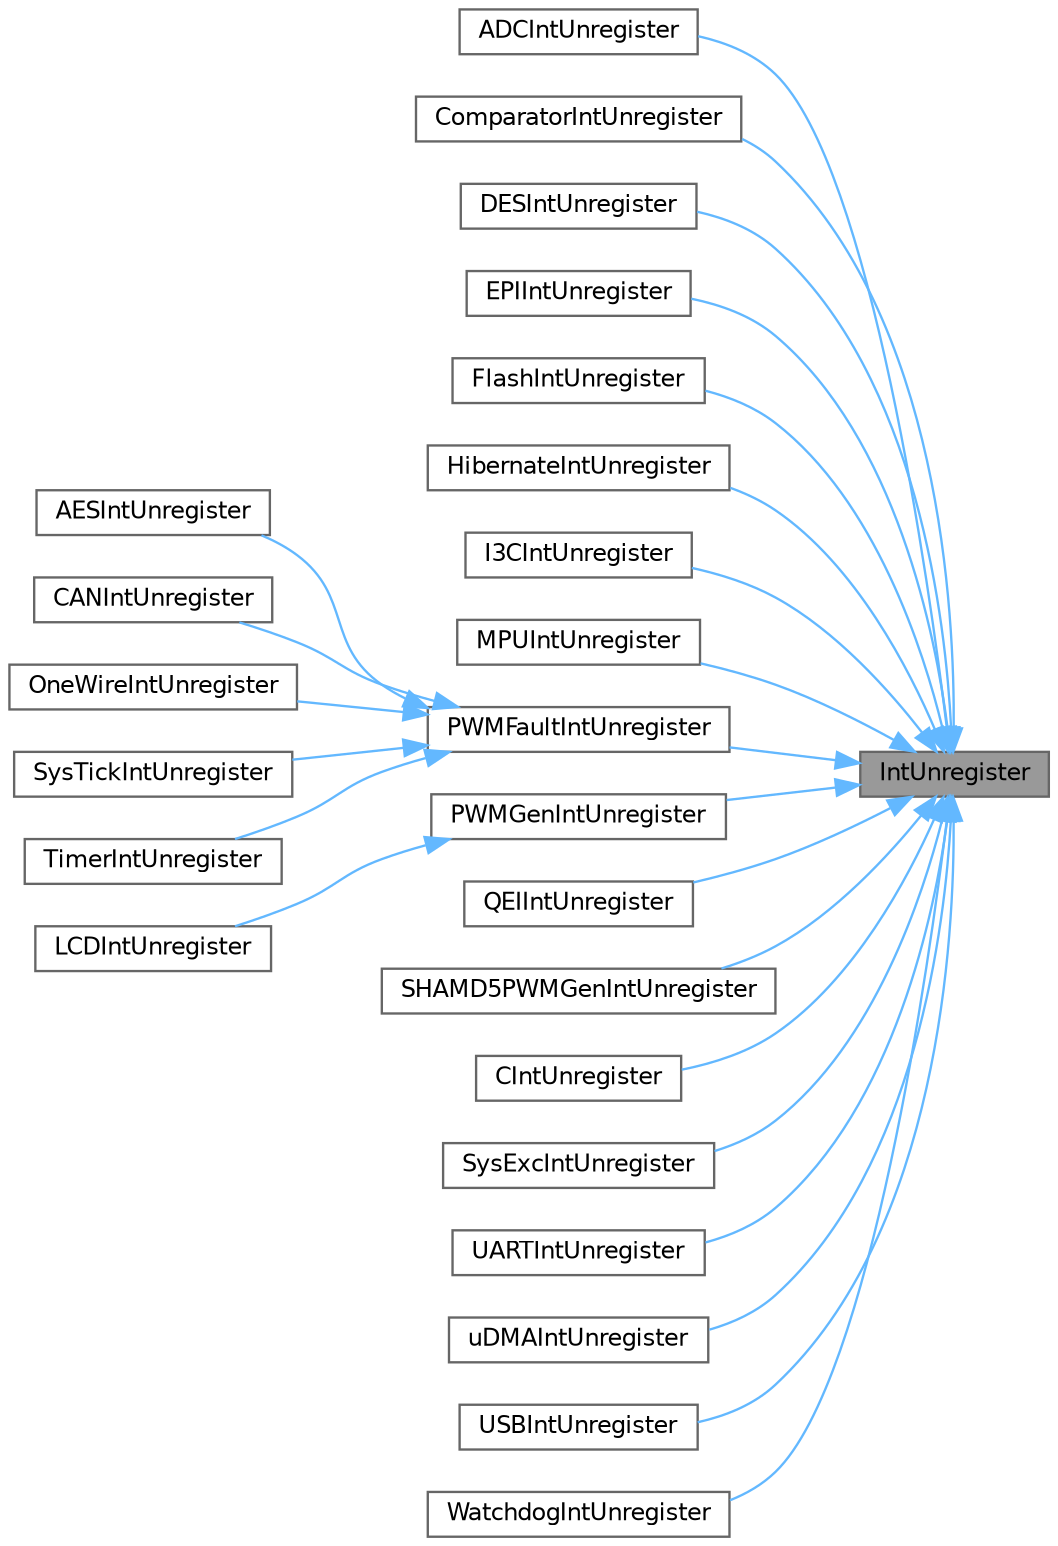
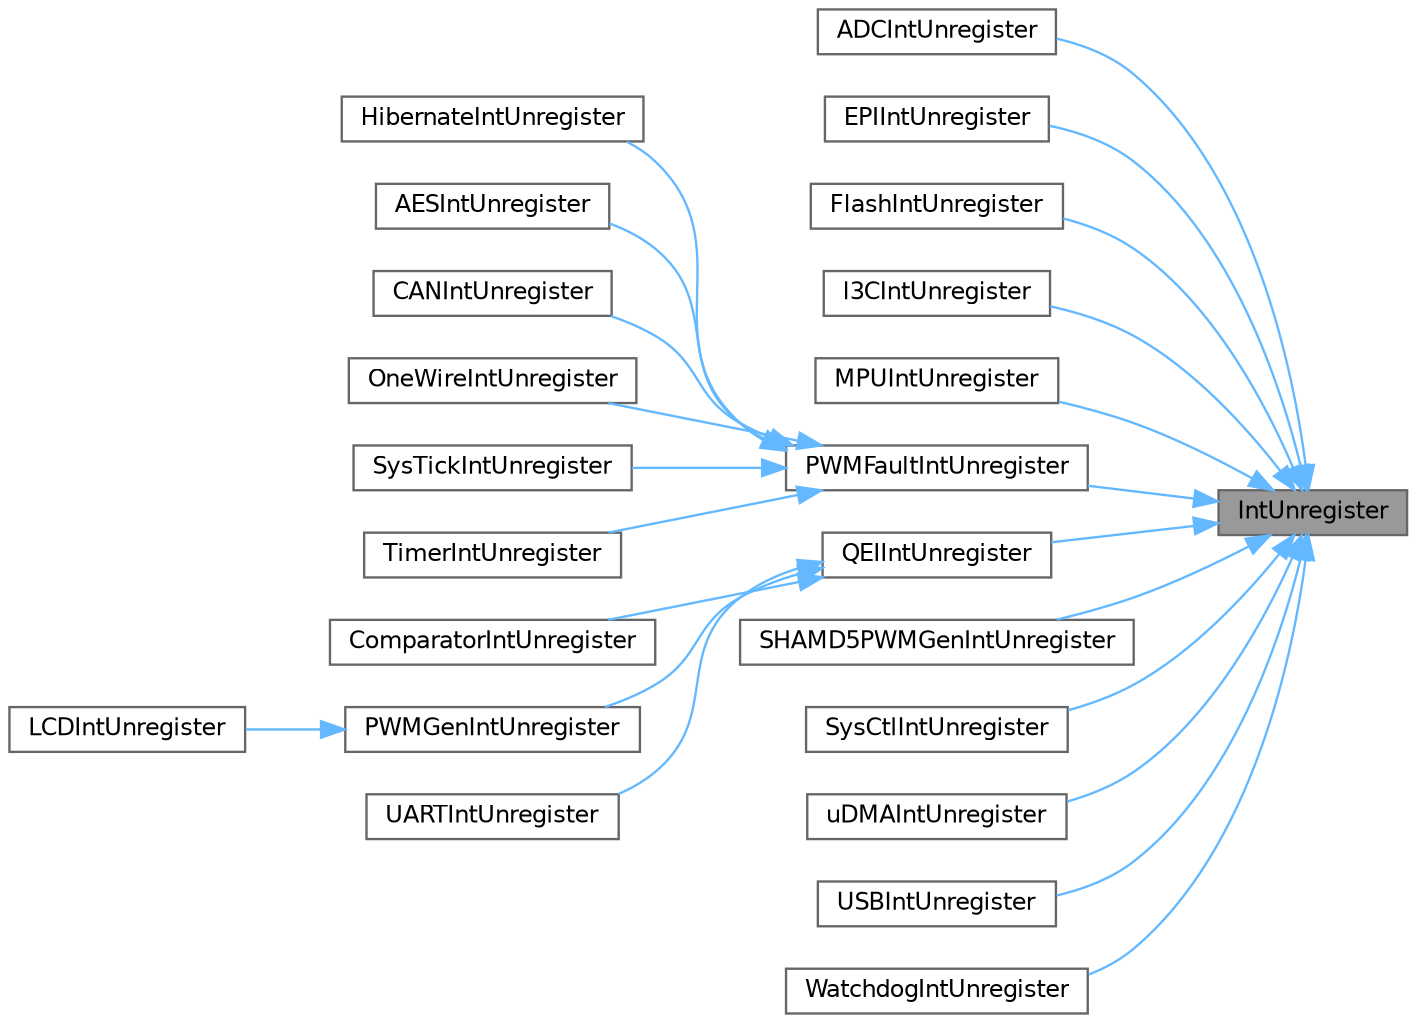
node "DESIntUnregister": removed
edge "ComparatorIntUnregister" -> "IntUnregister": now "ComparatorIntUnregister" -> "QEIIntUnregister"
edge "HibernateIntUnregister" -> "IntUnregister": now "HibernateIntUnregister" -> "PWMFaultIntUnregister"
edge "PWMGenIntUnregister" -> "IntUnregister": now "PWMGenIntUnregister" -> "QEIIntUnregister"
edge "UARTIntUnregister" -> "IntUnregister": now "UARTIntUnregister" -> "QEIIntUnregister"
node "CIntUnregister": label "CIntUnregister" -> "SysCtlIntUnregister"
node "SysExcIntUnregister": removed
